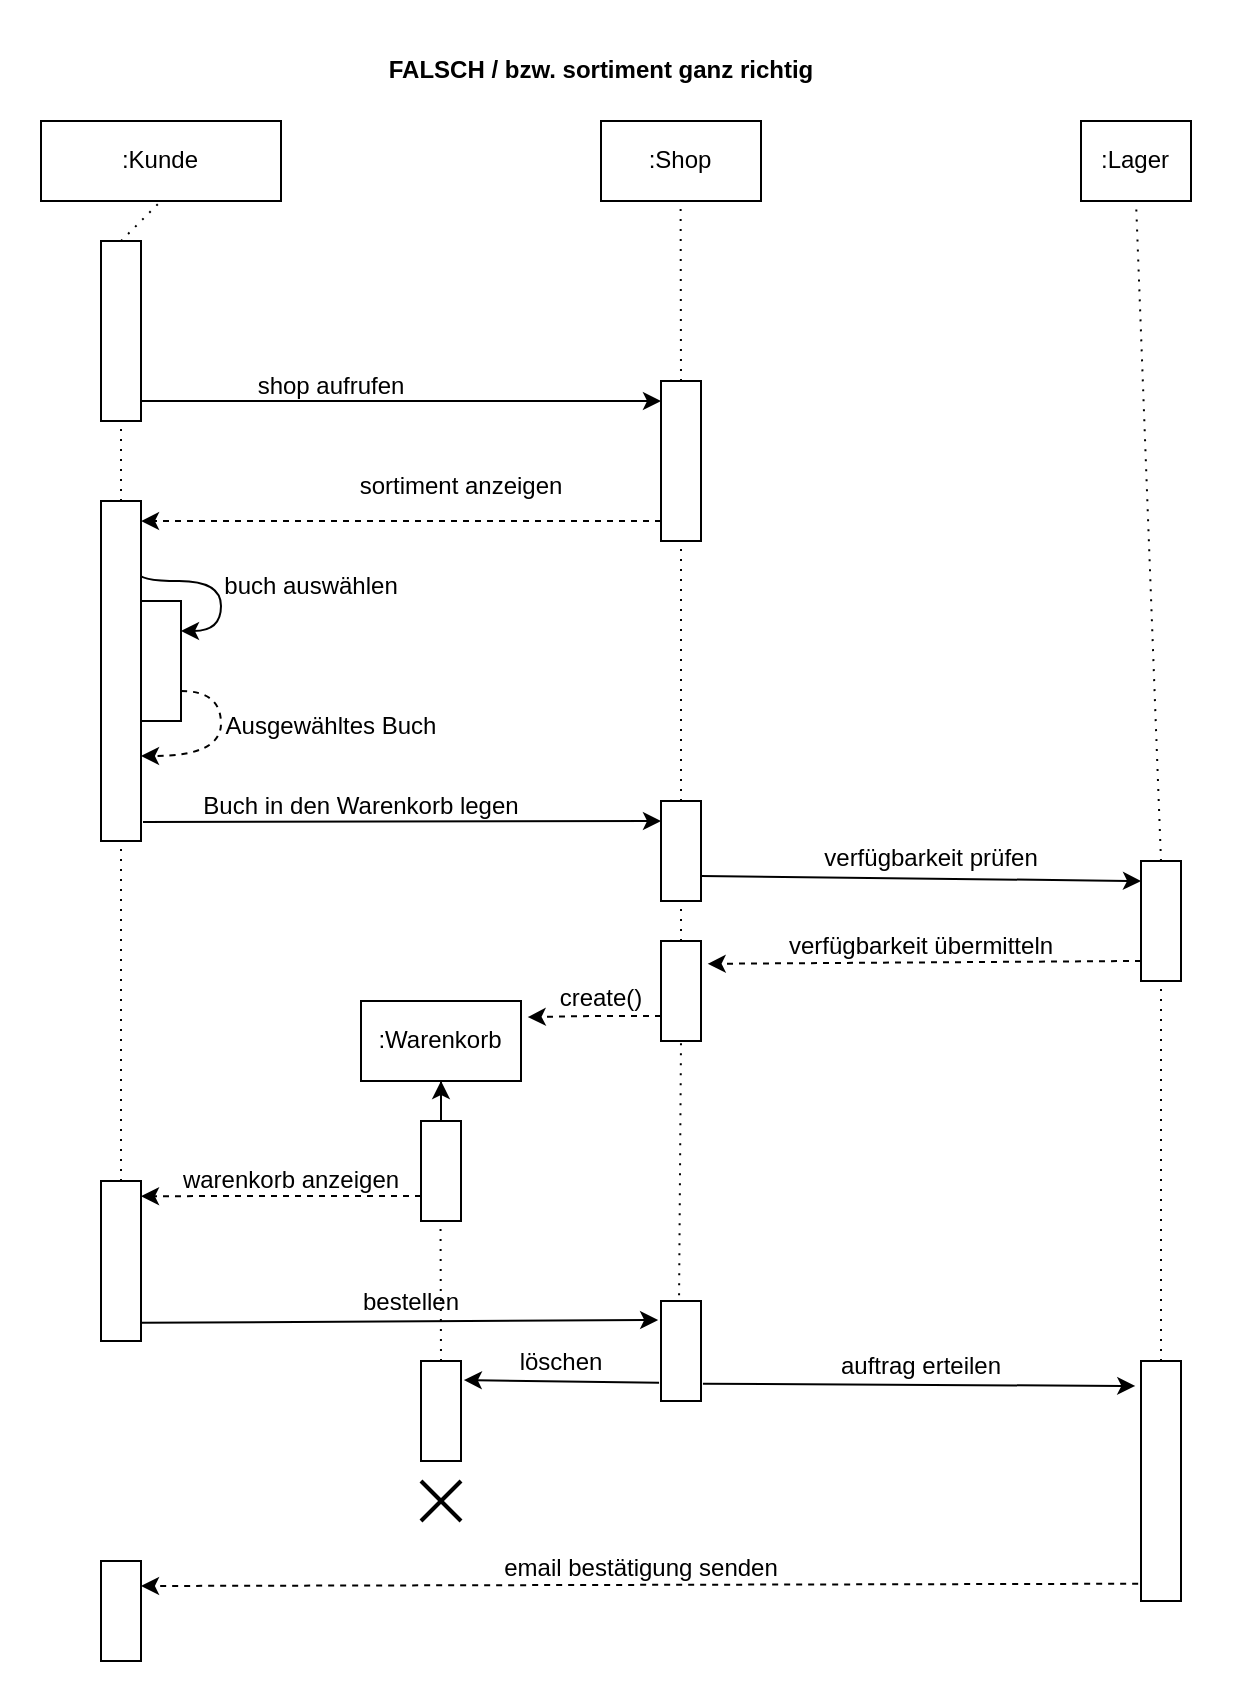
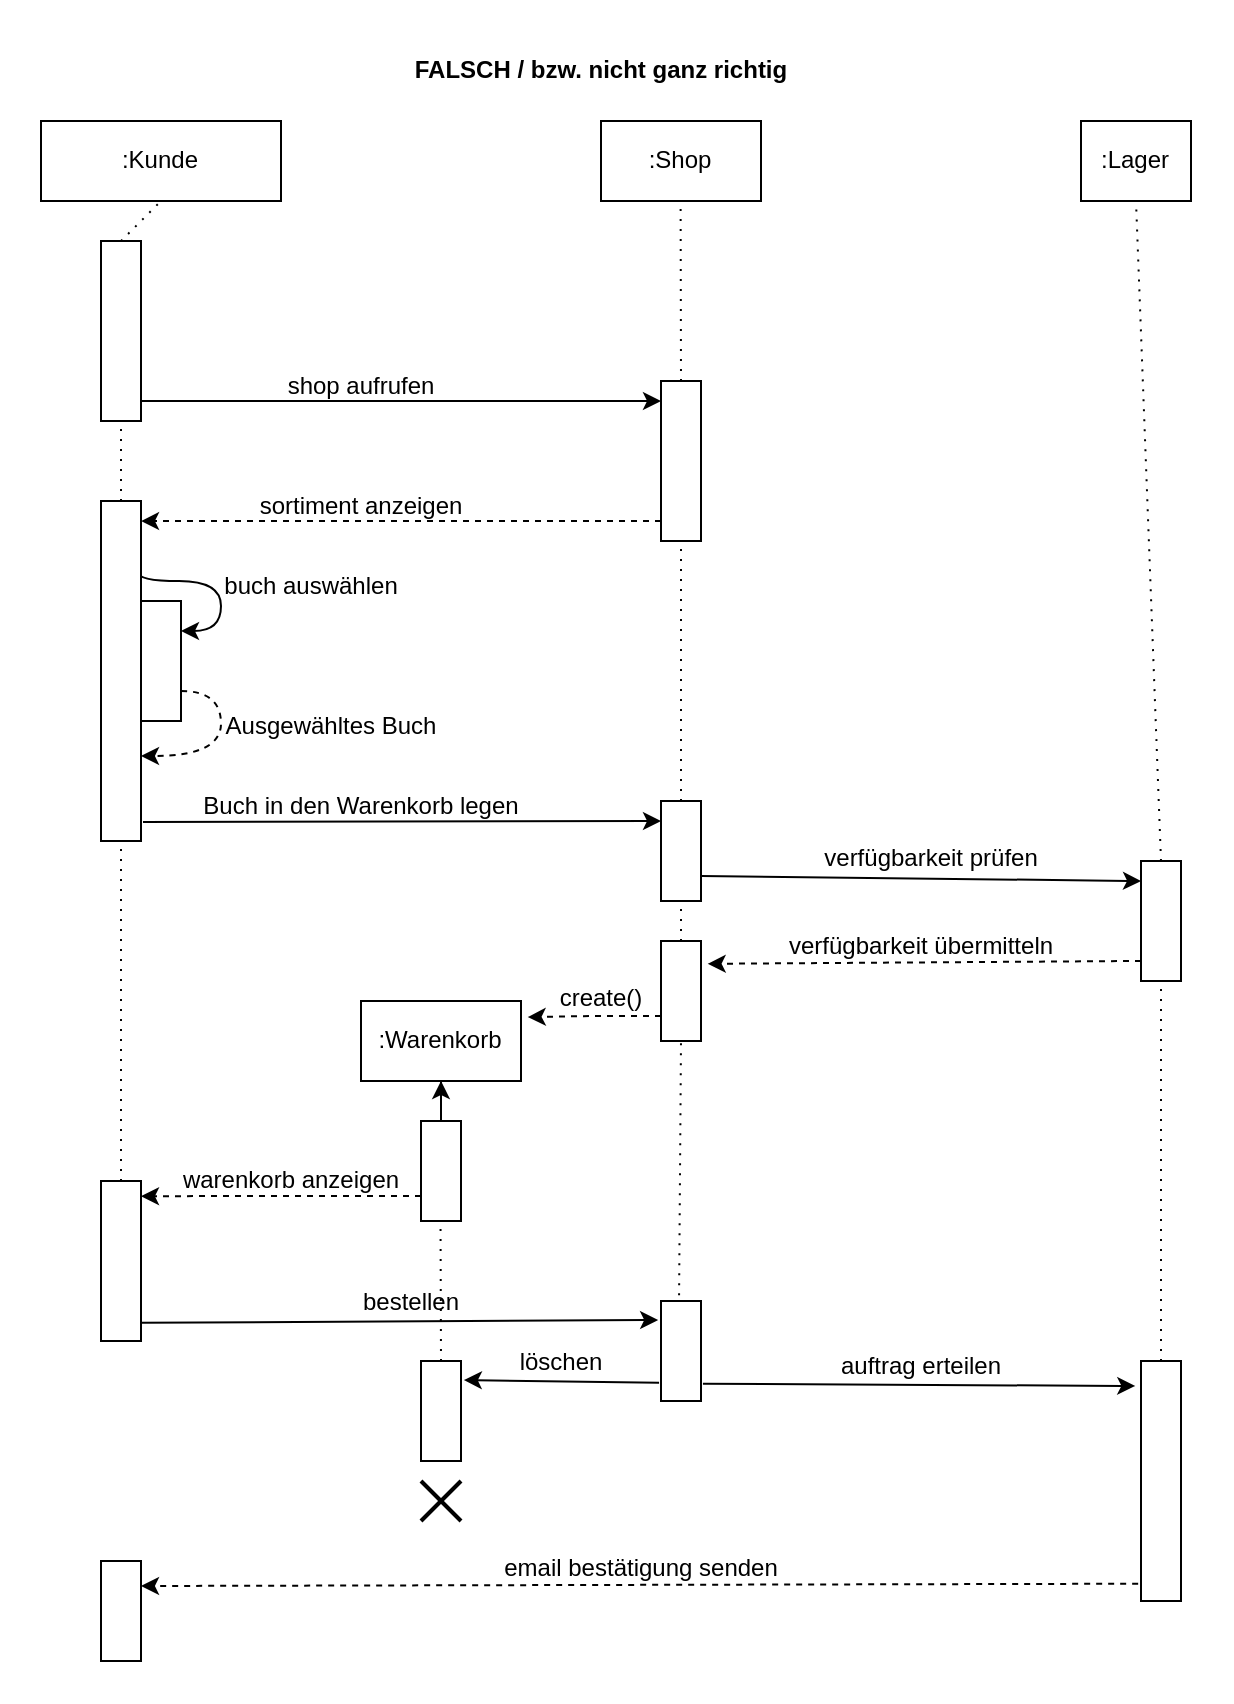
node "FALSCH / bzw. sortiment ganz richtig": label "FALSCH / bzw. sortiment ganz richtig" -> "FALSCH / bzw. nicht ganz richtig"
node "shop aufrufen": moved (331, 387) -> (361, 387)
node "sortiment anzeigen": moved (461, 487) -> (361, 507)
